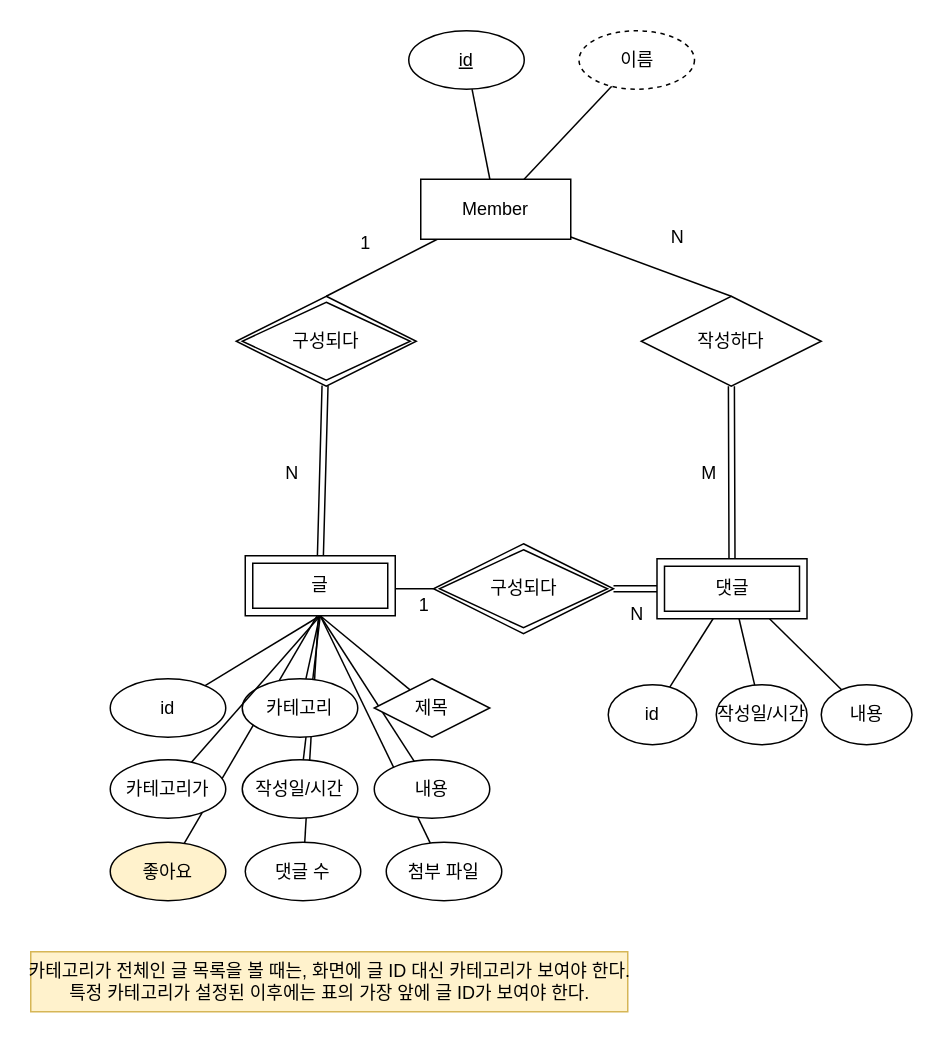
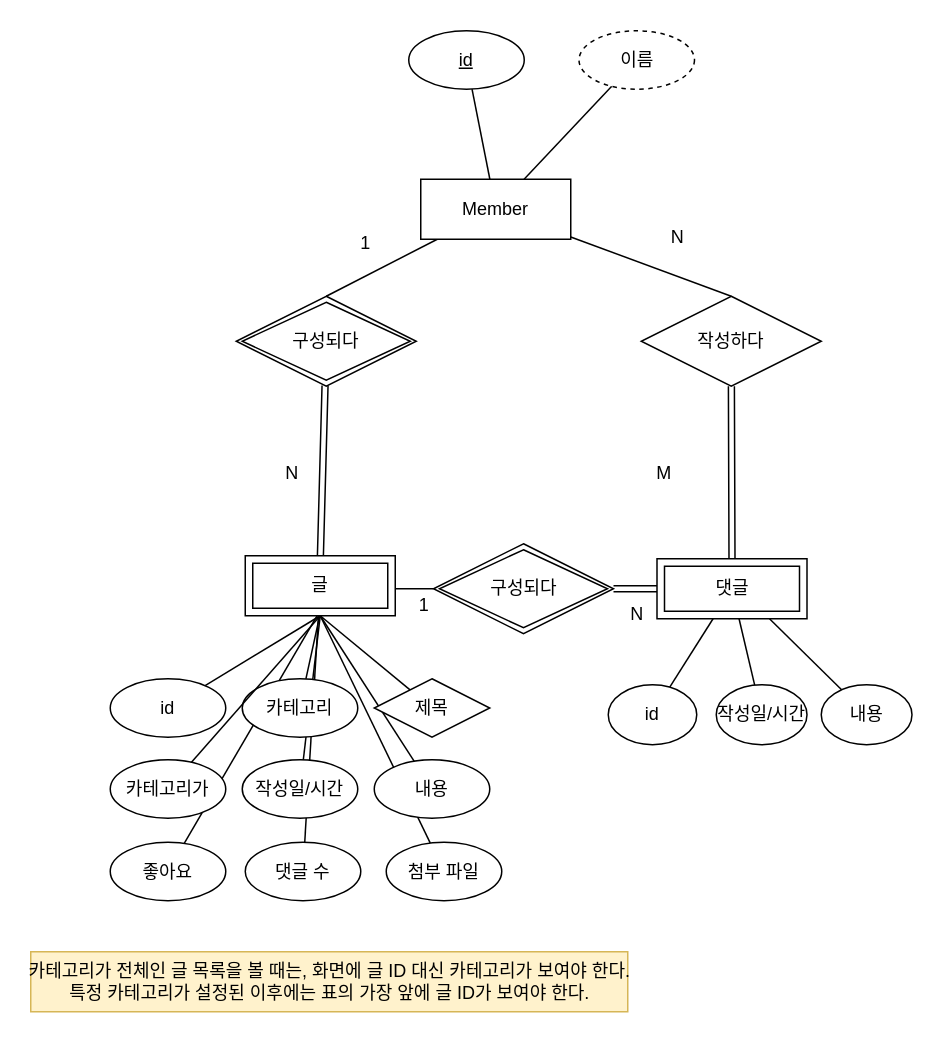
node "M": moved (708, 473) -> (663, 473)
node "좋아요": fillcolor #fff2cc -> #ffffff
